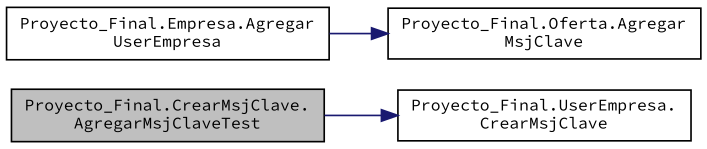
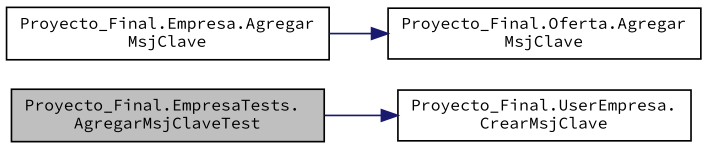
node "Proyecto_Final.Empresa.Agregar UserEmpresa": label "Proyecto_Final.Empresa.Agregar UserEmpresa" -> "Proyecto_Final.Empresa.Agregar MsjClave"
node "Proyecto_Final.CrearMsjClave. AgregarMsjClaveTest": label "Proyecto_Final.CrearMsjClave. AgregarMsjClaveTest" -> "Proyecto_Final.EmpresaTests. AgregarMsjClaveTest"
